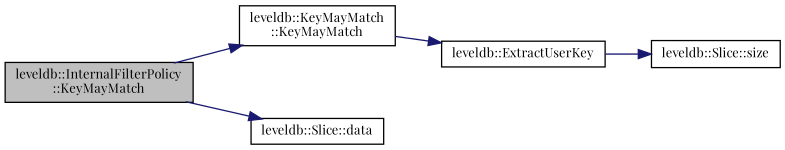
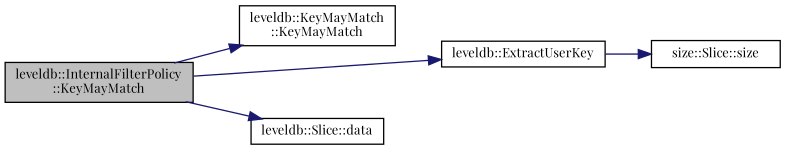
edge "leveldb::KeyMayMatch ::KeyMayMatch" -> "leveldb::ExtractUserKey": now "leveldb::InternalFilterPolicy ::KeyMayMatch" -> "leveldb::ExtractUserKey"
node "leveldb::Slice::size": label "leveldb::Slice::size" -> "size::Slice::size"
